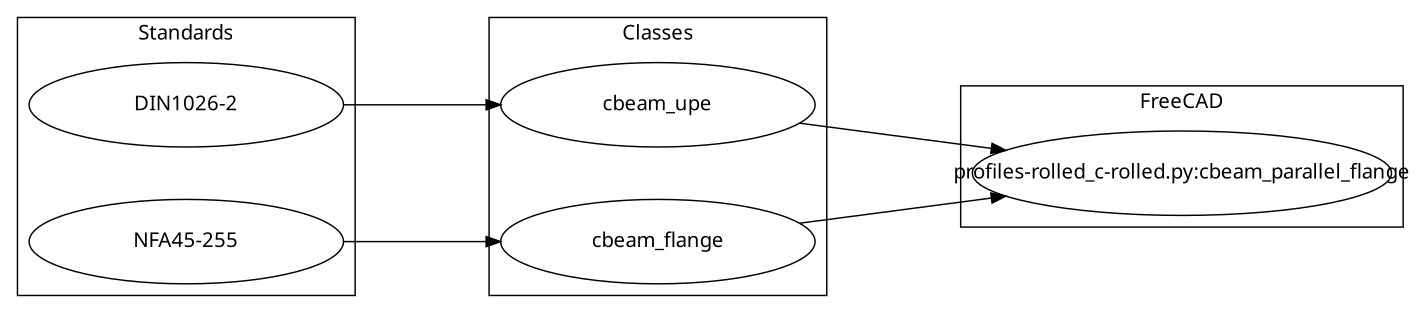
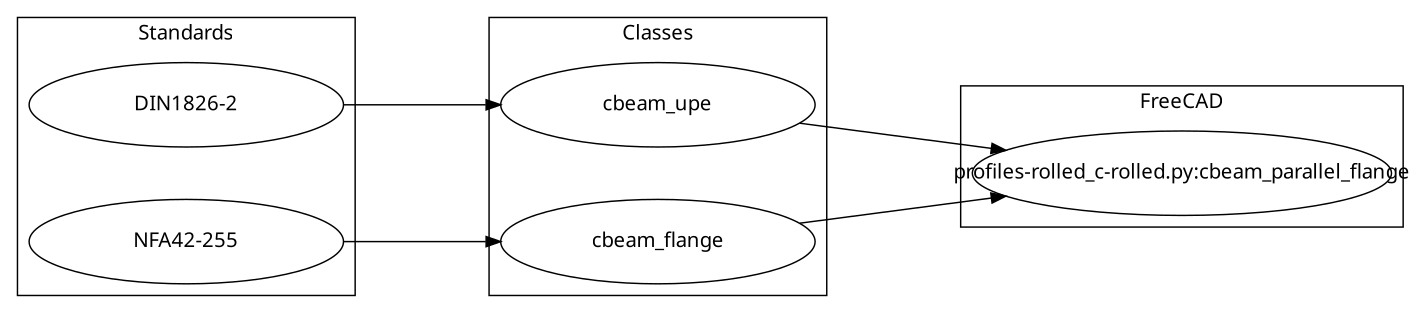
node "DIN1026-2": label "DIN1026-2" -> "DIN1826-2"
node "NFA45-255": label "NFA45-255" -> "NFA42-255"
